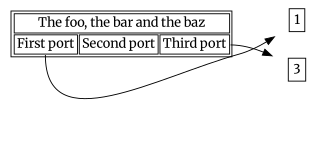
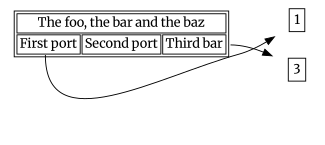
node "The foo, the bar and the baz": text "Third port" -> "Third bar"
